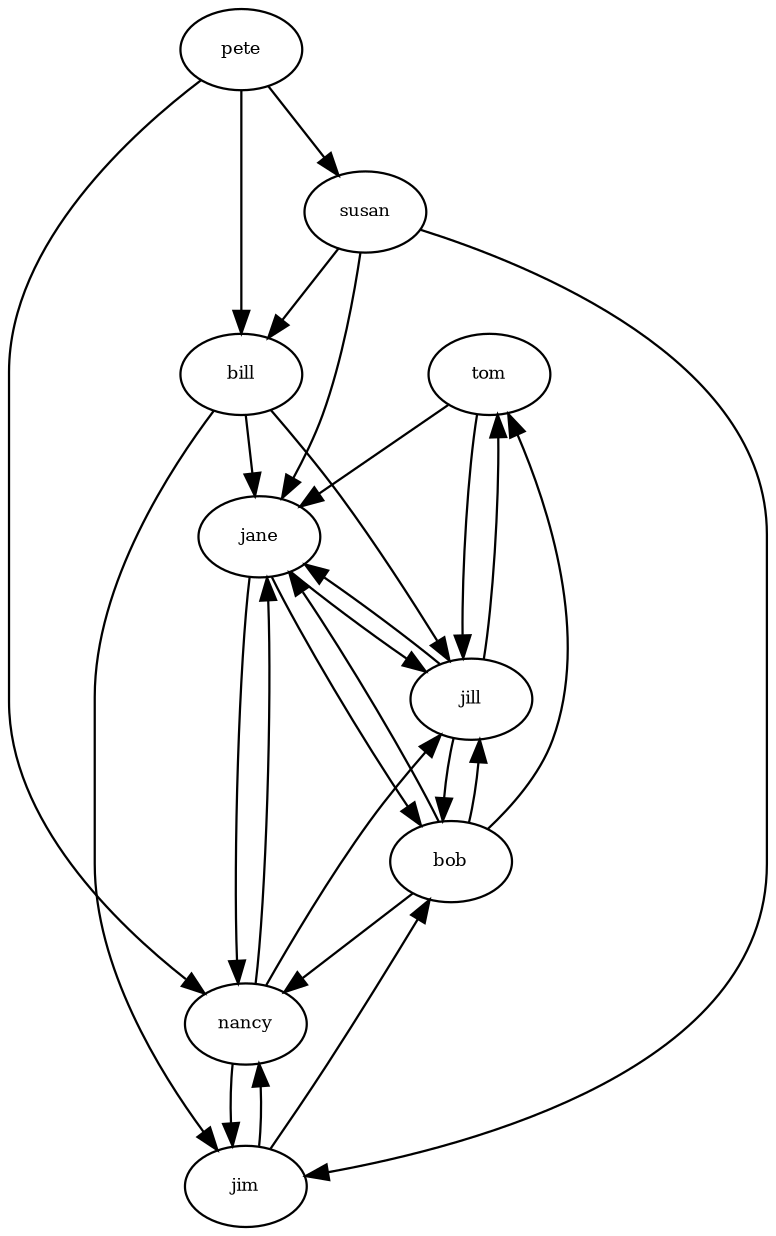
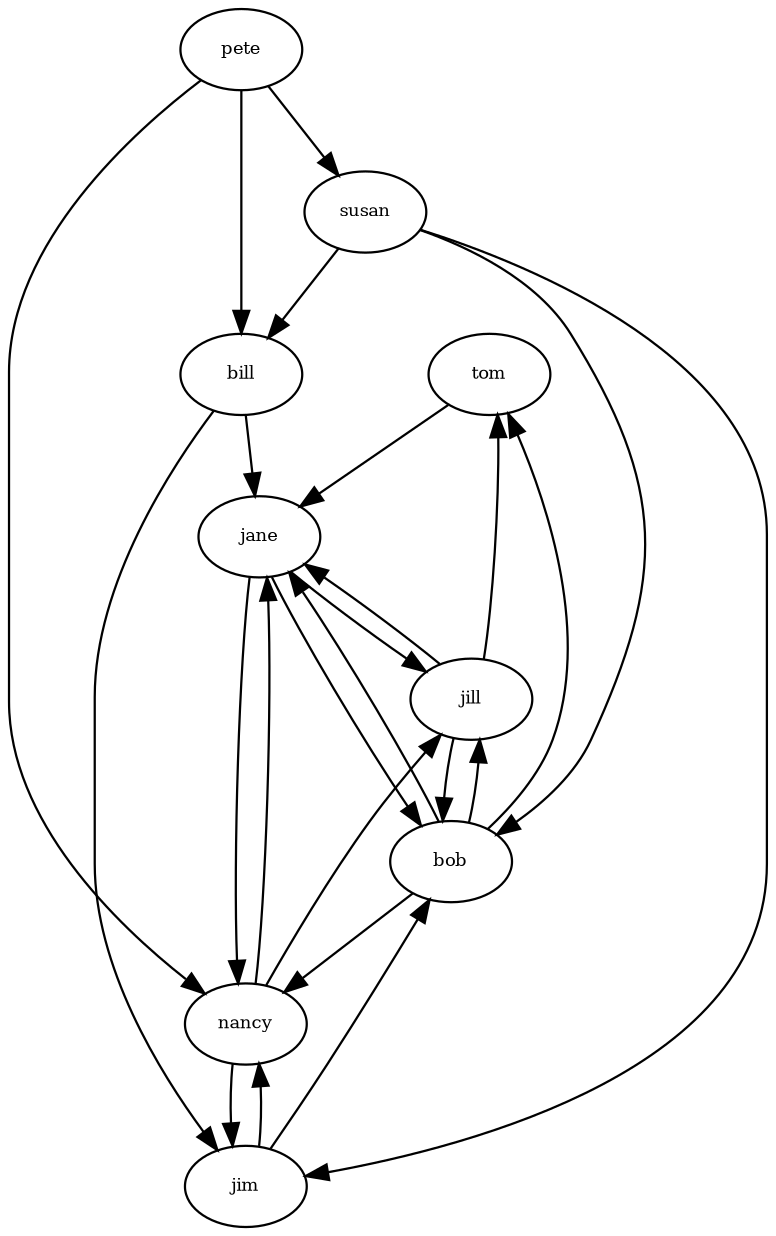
edge "susan" -> "jane": now "susan" -> "bob"
edge "bill" -> "jill": removed
edge "tom" -> "jill": removed
